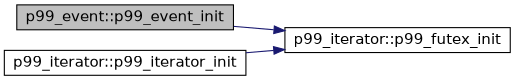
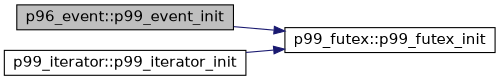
node "p99_event::p99_event_init": label "p99_event::p99_event_init" -> "p96_event::p99_event_init"
node "p99_iterator::p99_futex_init": label "p99_iterator::p99_futex_init" -> "p99_futex::p99_futex_init"
